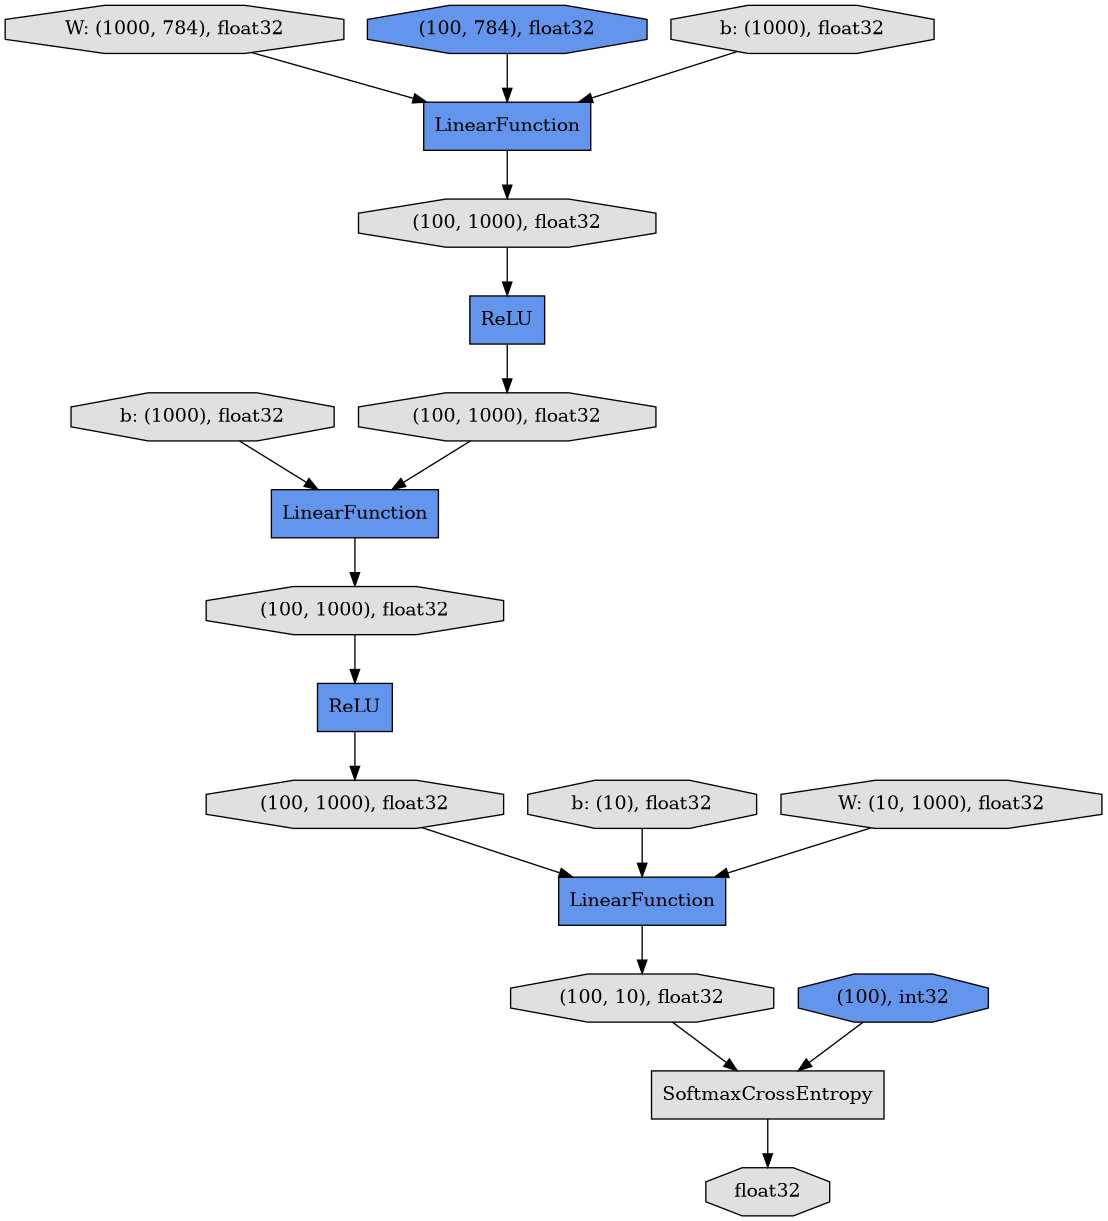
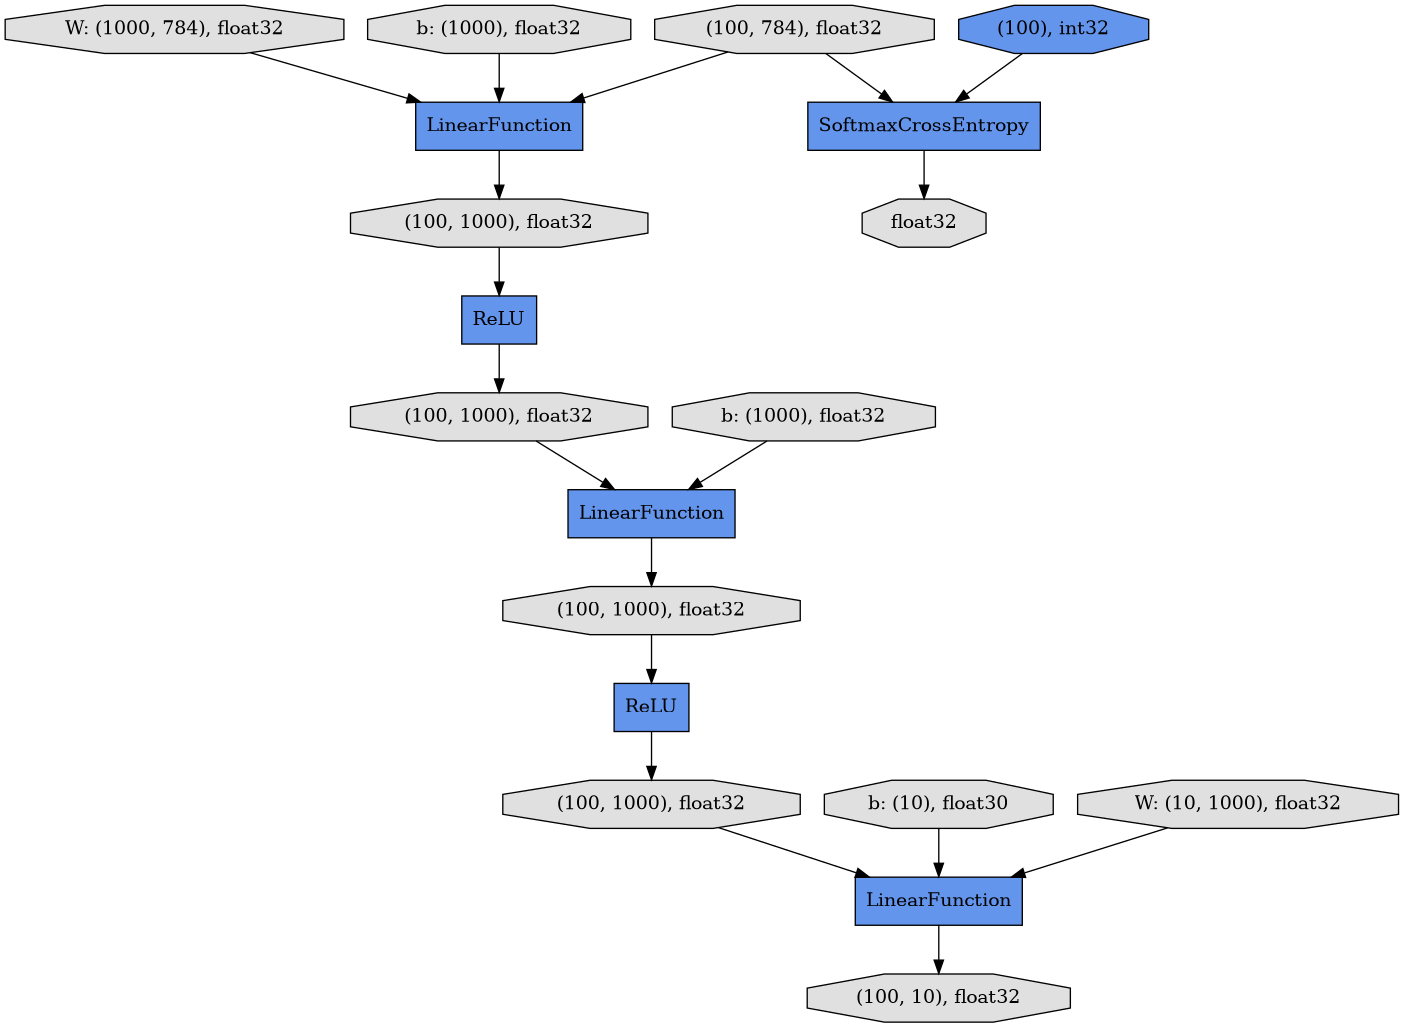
node "(100, 784), float32": fillcolor #6495ed -> #e0e0e0
node "b: (10), float32": label "b: (10), float32" -> "b: (10), float30"
edge "(100, 10), float32" -> "SoftmaxCrossEntropy": now "(100, 784), float32" -> "SoftmaxCrossEntropy"
node "SoftmaxCrossEntropy": fillcolor #e0e0e0 -> #6495ed
